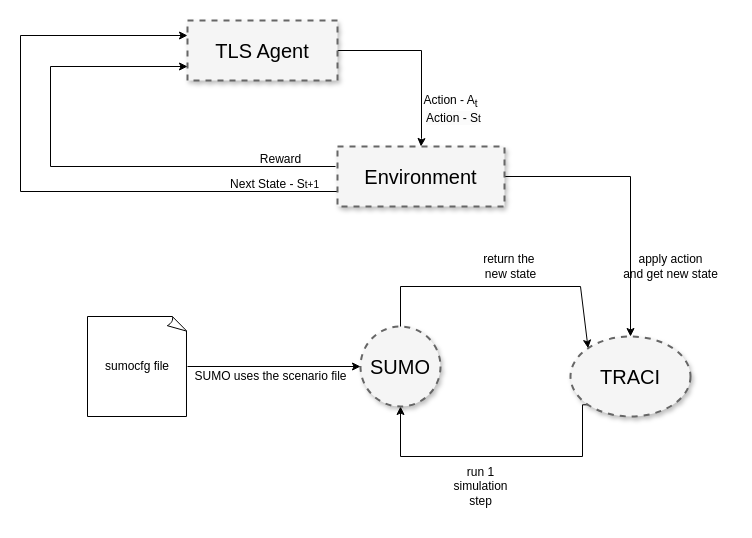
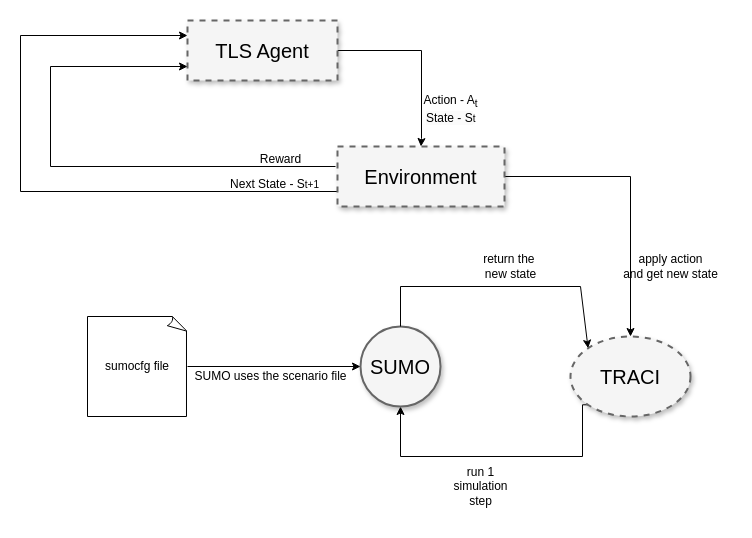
node "Action - St": label "Action - St" -> "State - St"
node "SUMO": style dashed -> solid
